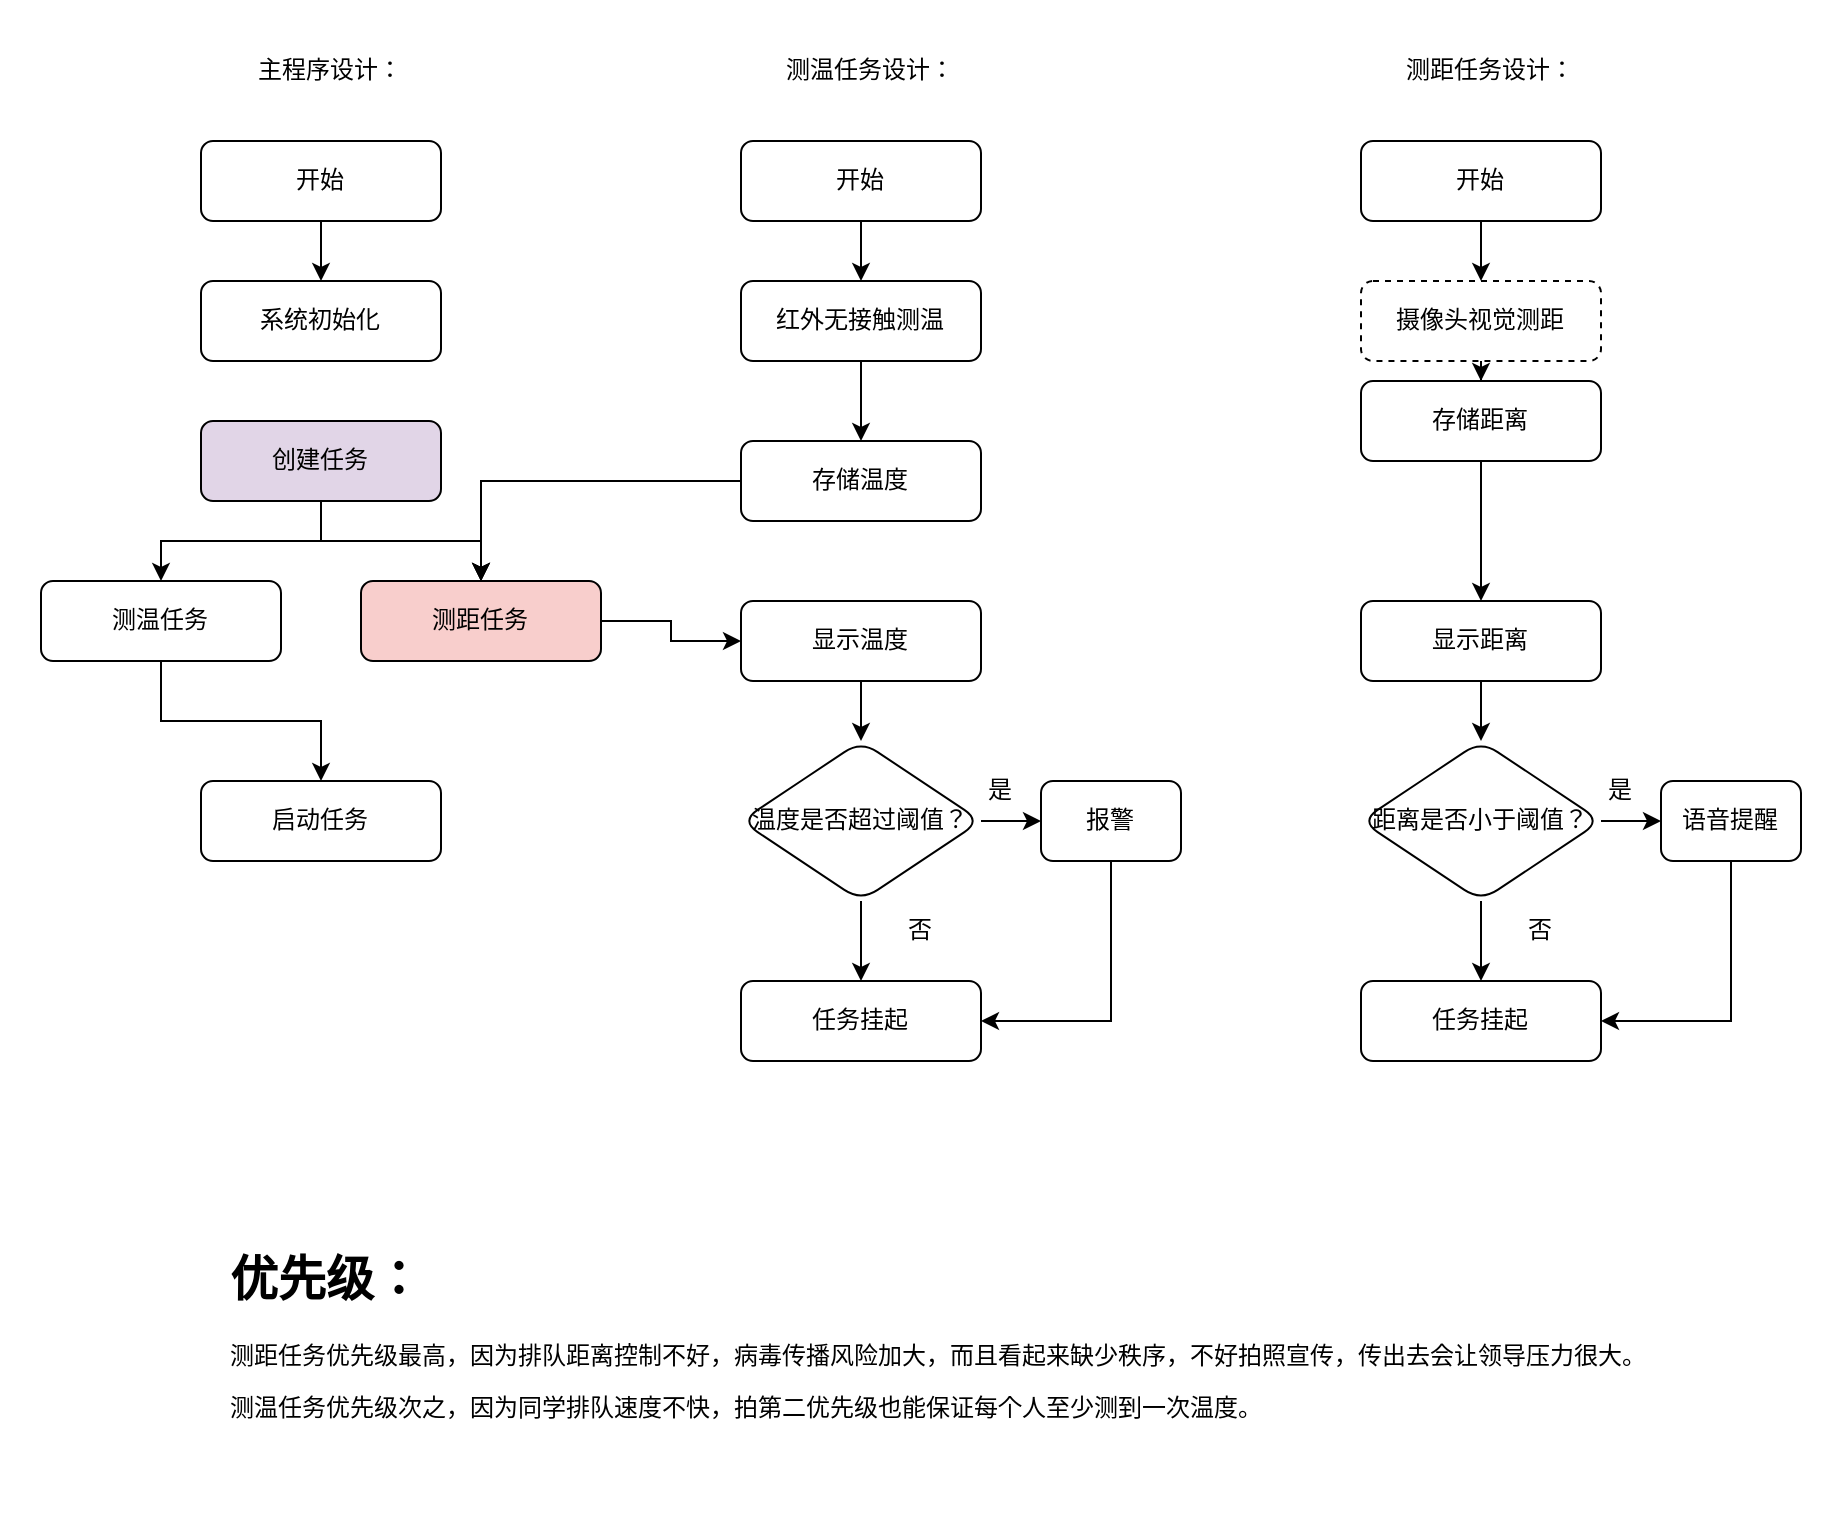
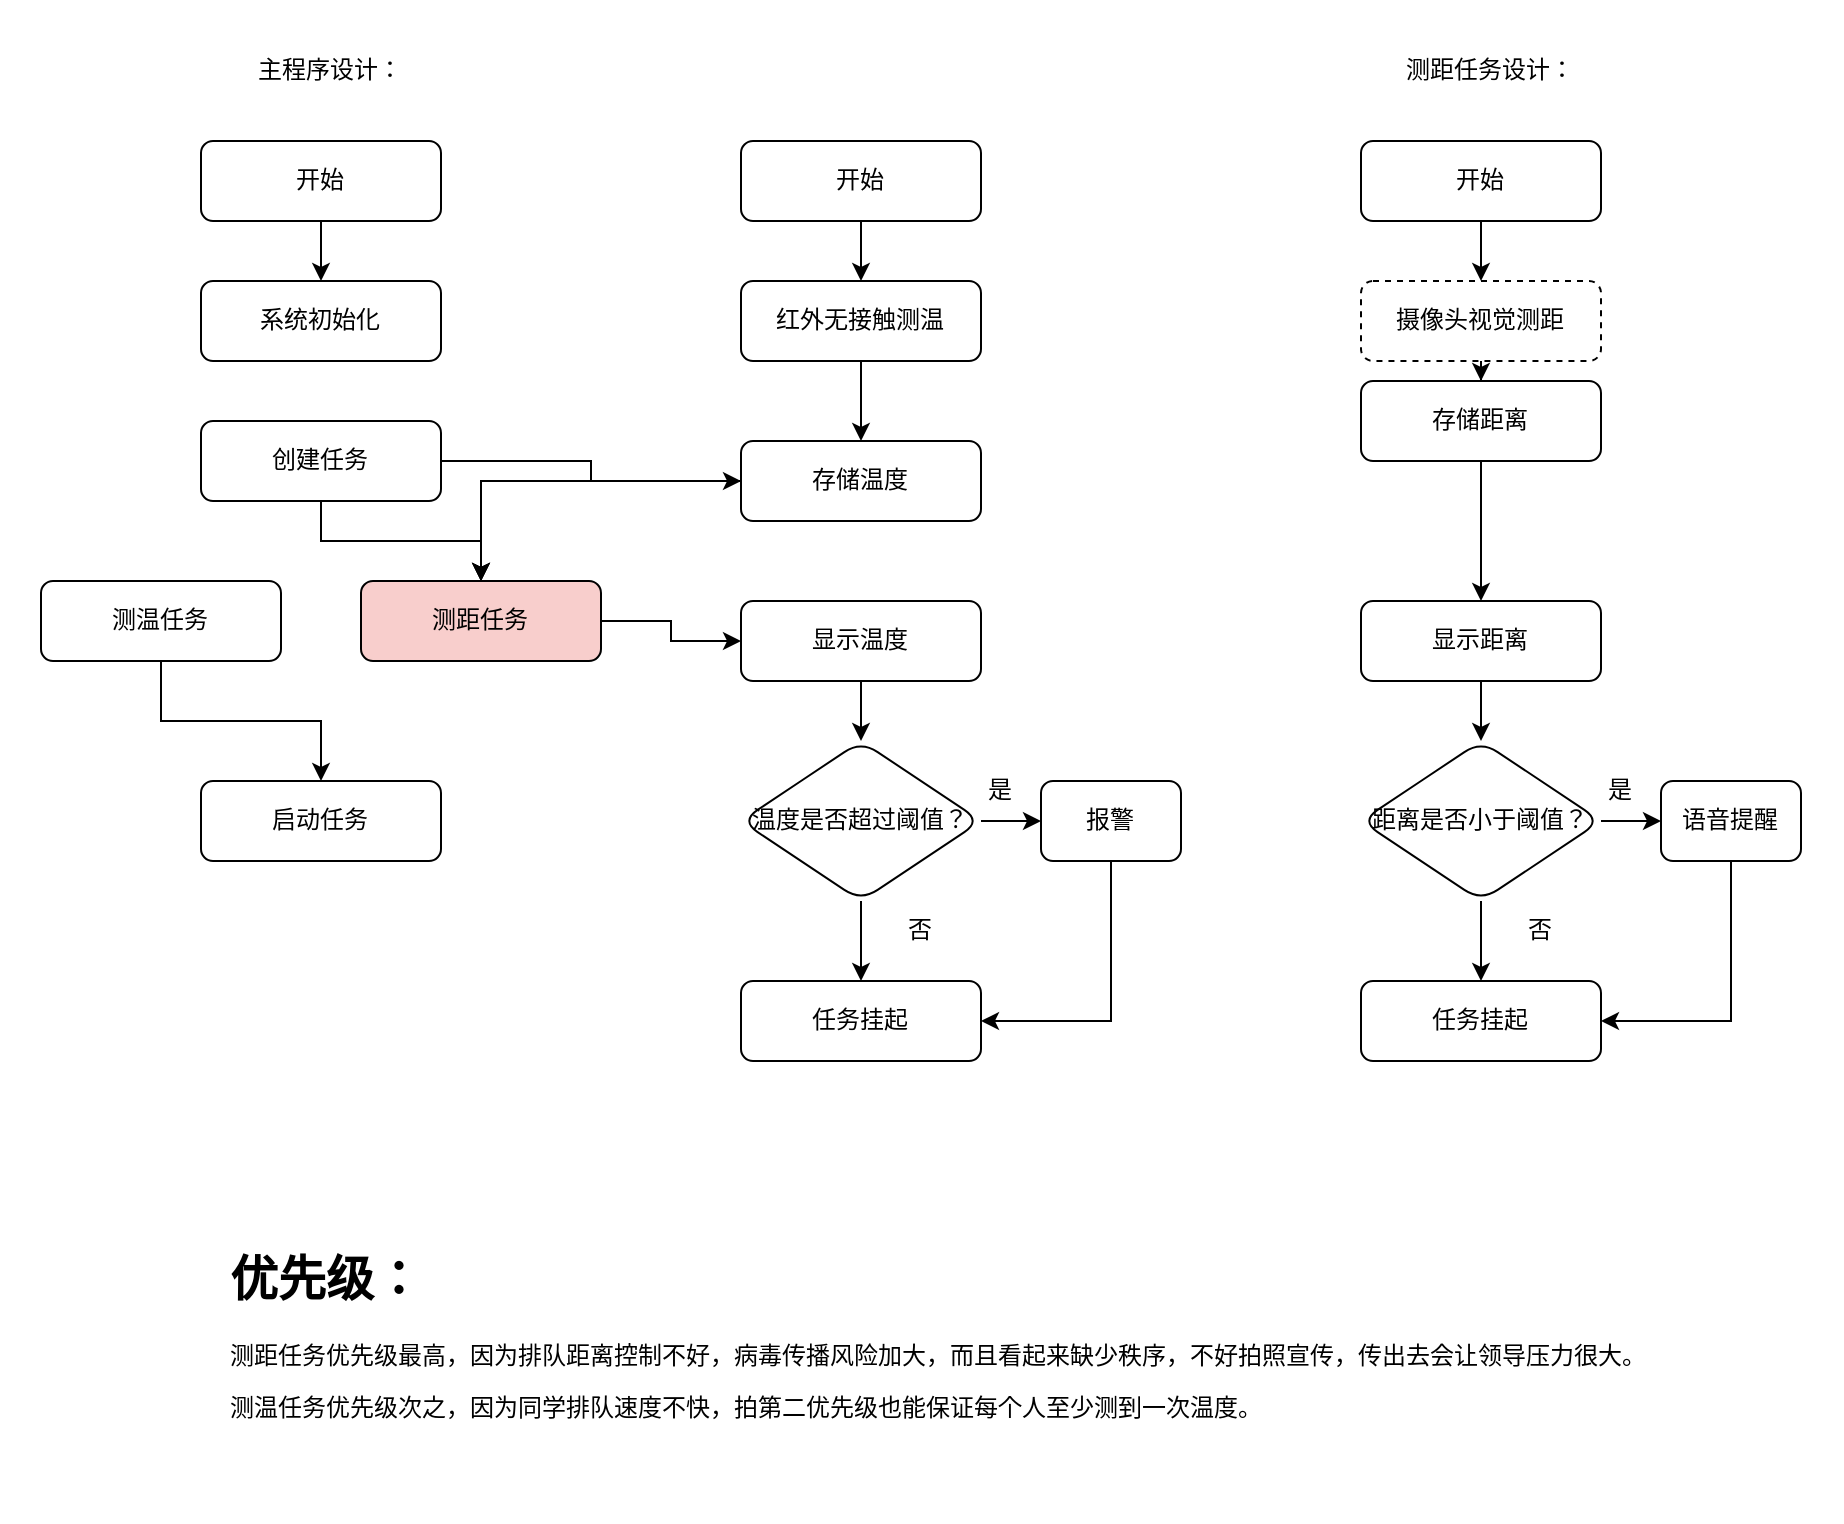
node "测温任务设计：": removed
node "创建任务": fillcolor #e1d5e7 -> #ffffff
edge "创建任务" -> "测温任务": now "创建任务" -> "存储温度"
